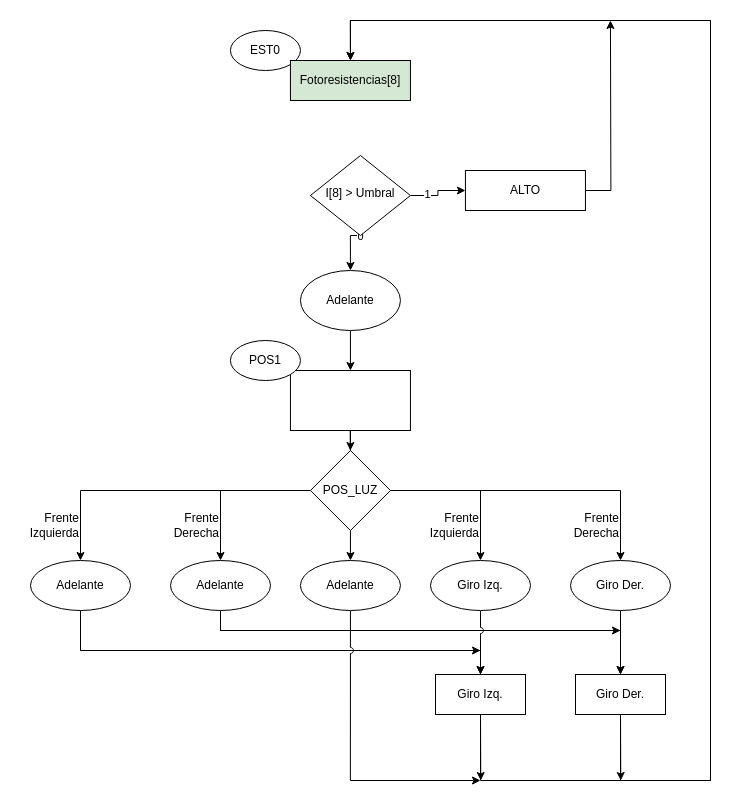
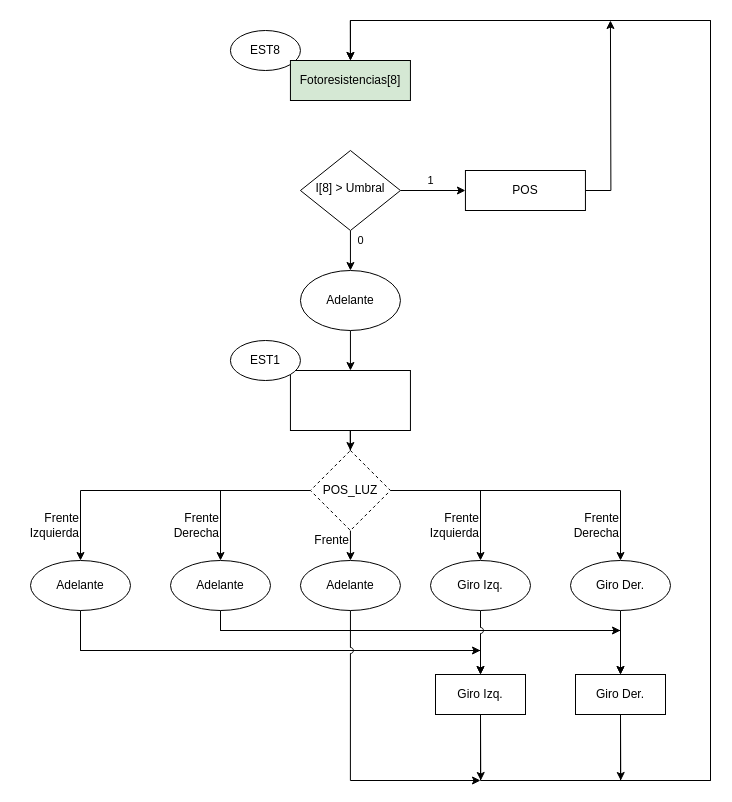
node "EST0": label "EST0" -> "EST8"
node "ALTO": label "ALTO" -> "POS"
node "I[8] > Umbral": moved (360, 196) -> (350, 191)
node "POS1": label "POS1" -> "EST1"
node "POS_LUZ": style solid -> dashed
node "Frente": added
